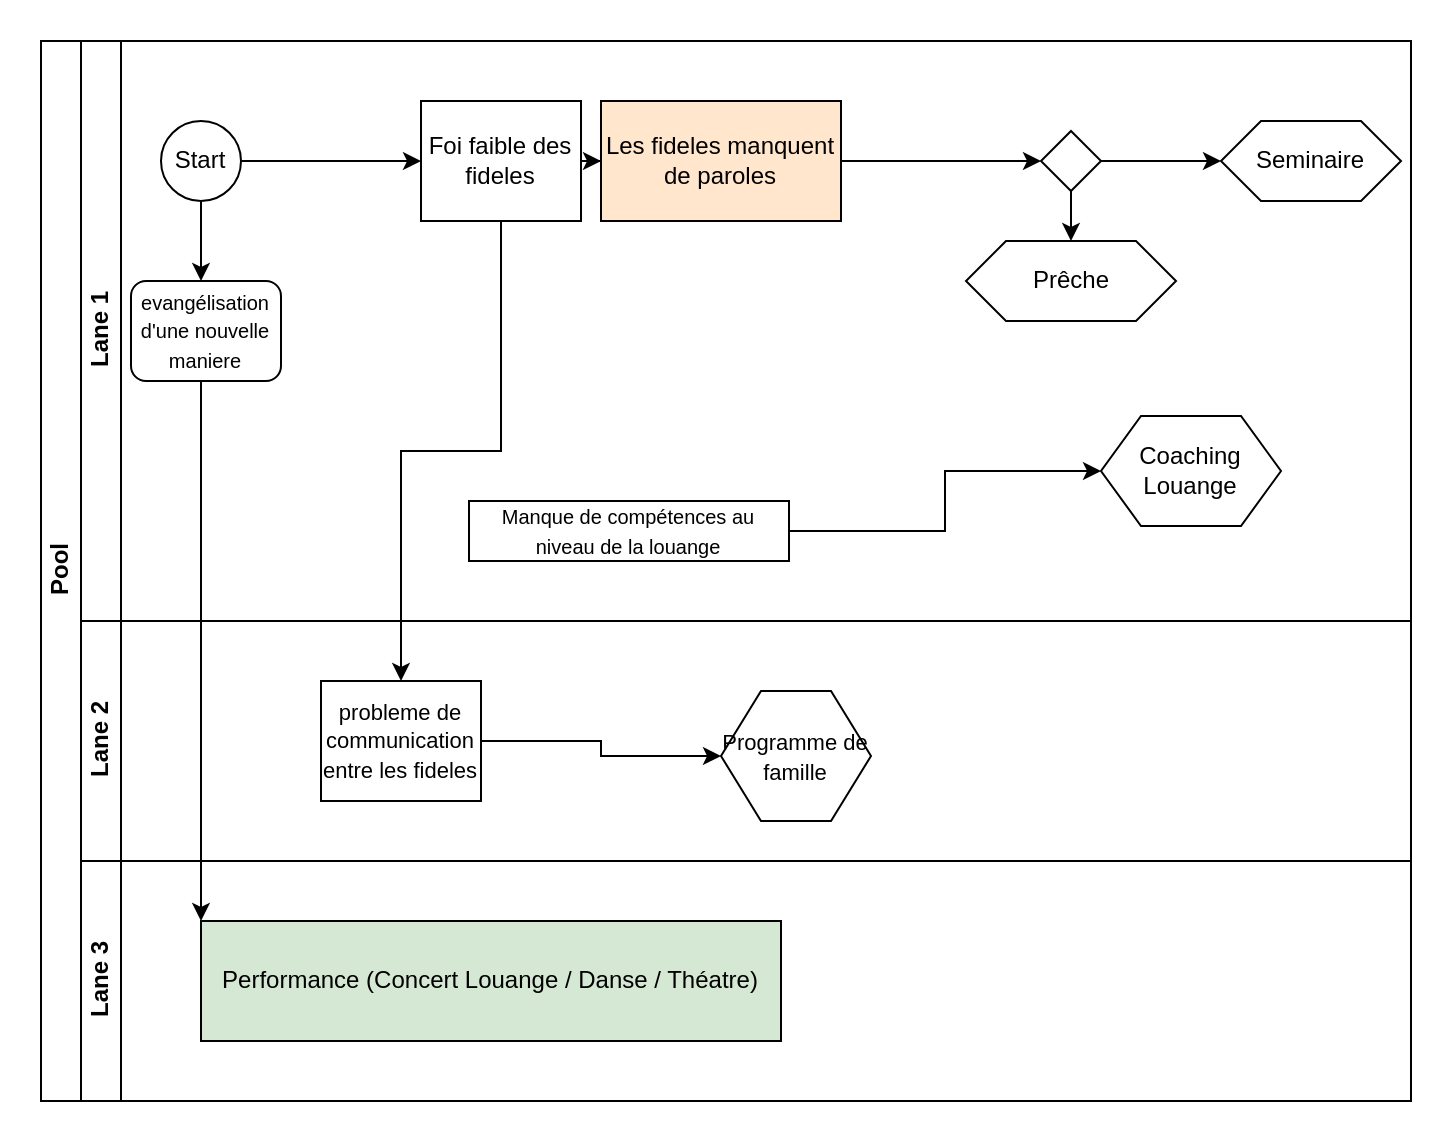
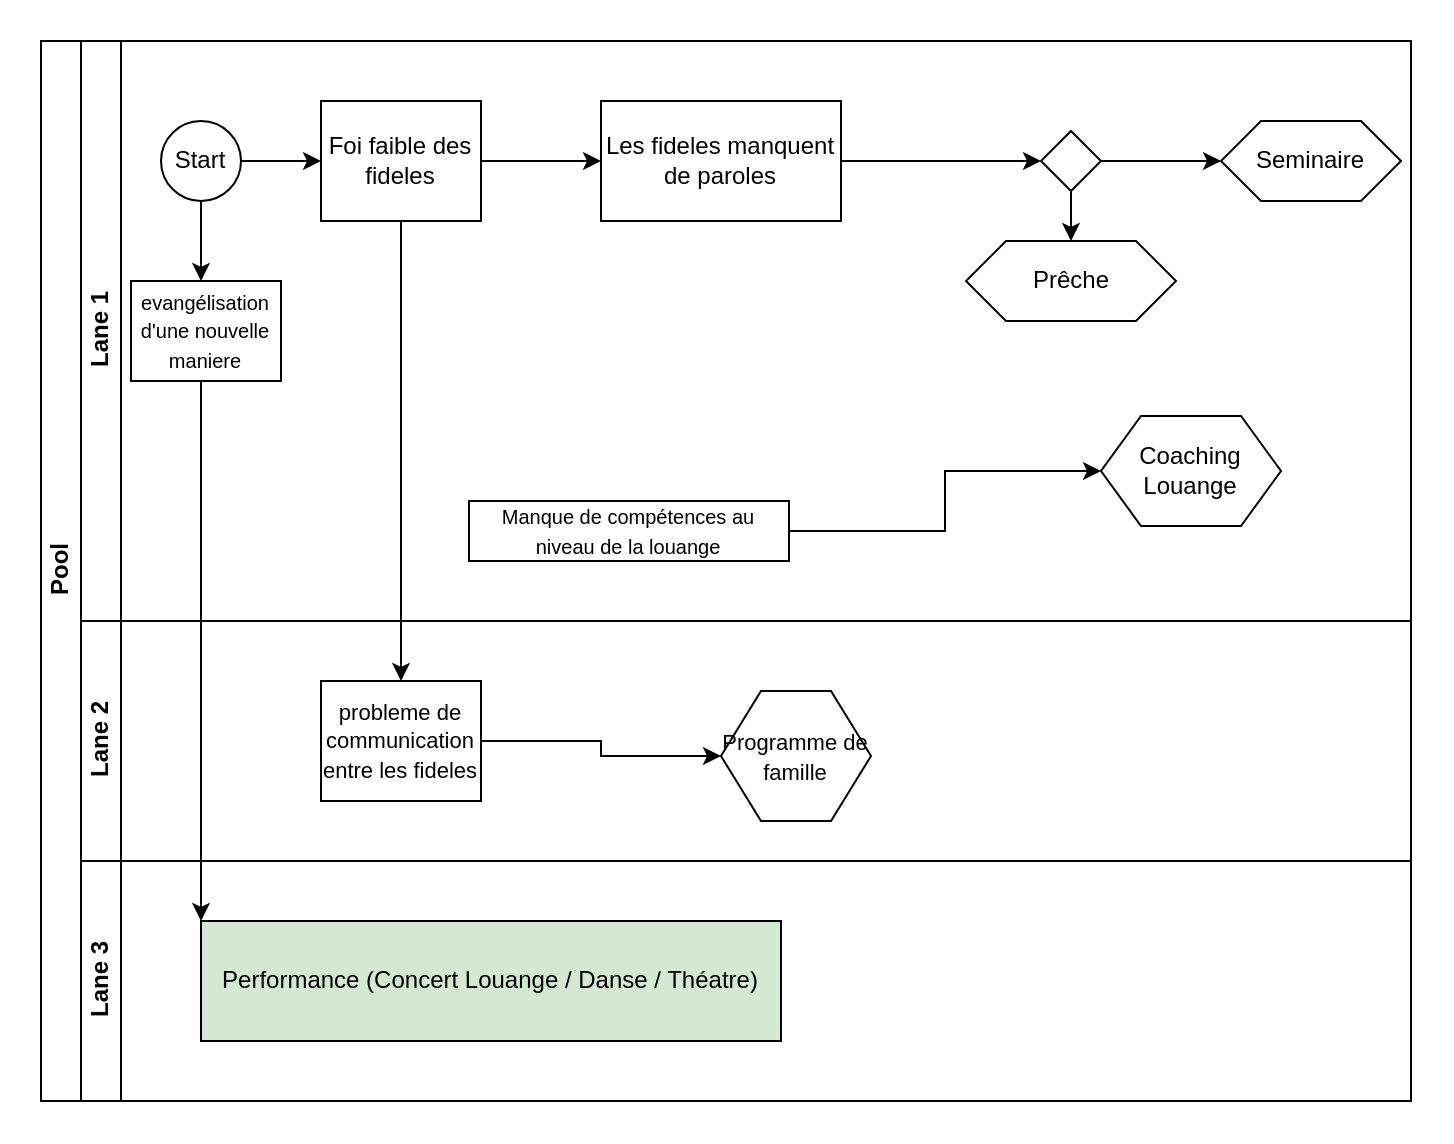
node "Foi faible des fideles": moved (501, 161) -> (401, 161)
node "Les fideles manquent de paroles": fillcolor #ffe6cc -> #ffffff
node "evangélisation d'une nouvelle maniere": shape rounded rectangle -> rectangle
